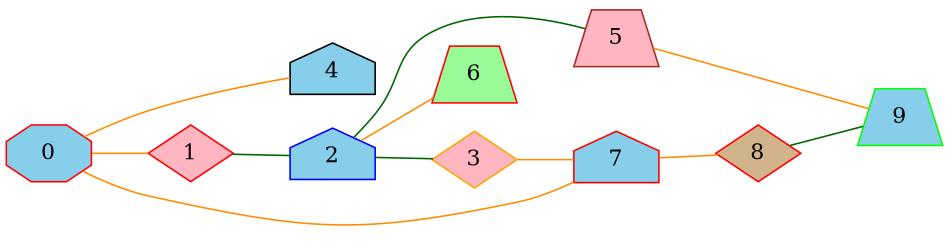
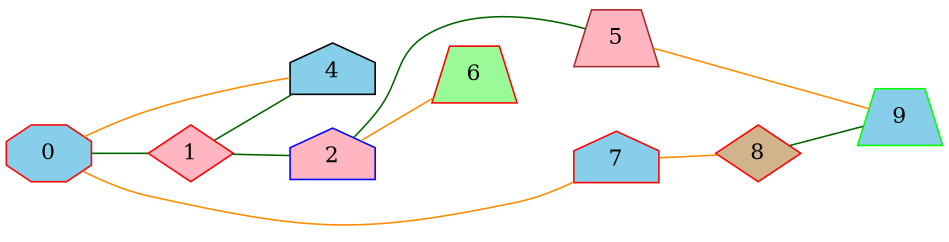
edge "4" -- "1": added
edge "0" -- "1": color darkorange -> darkgreen
node "2": fillcolor skyblue -> lightpink
node "3": removed
